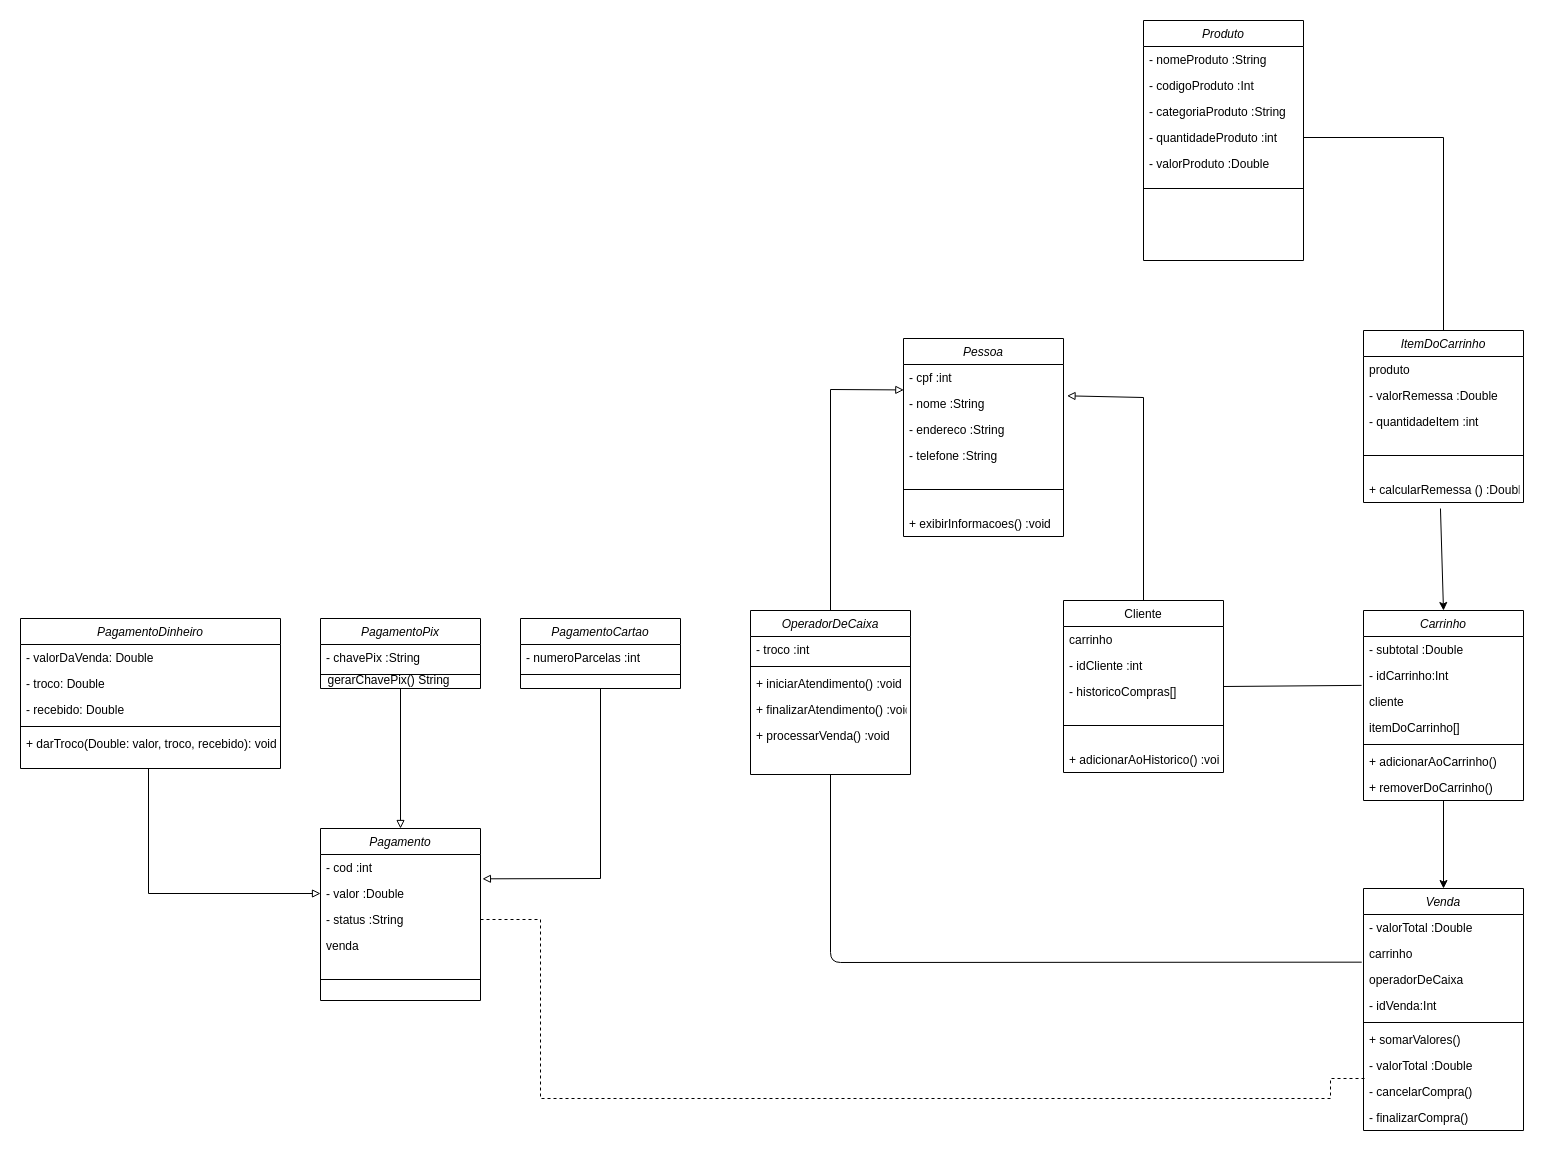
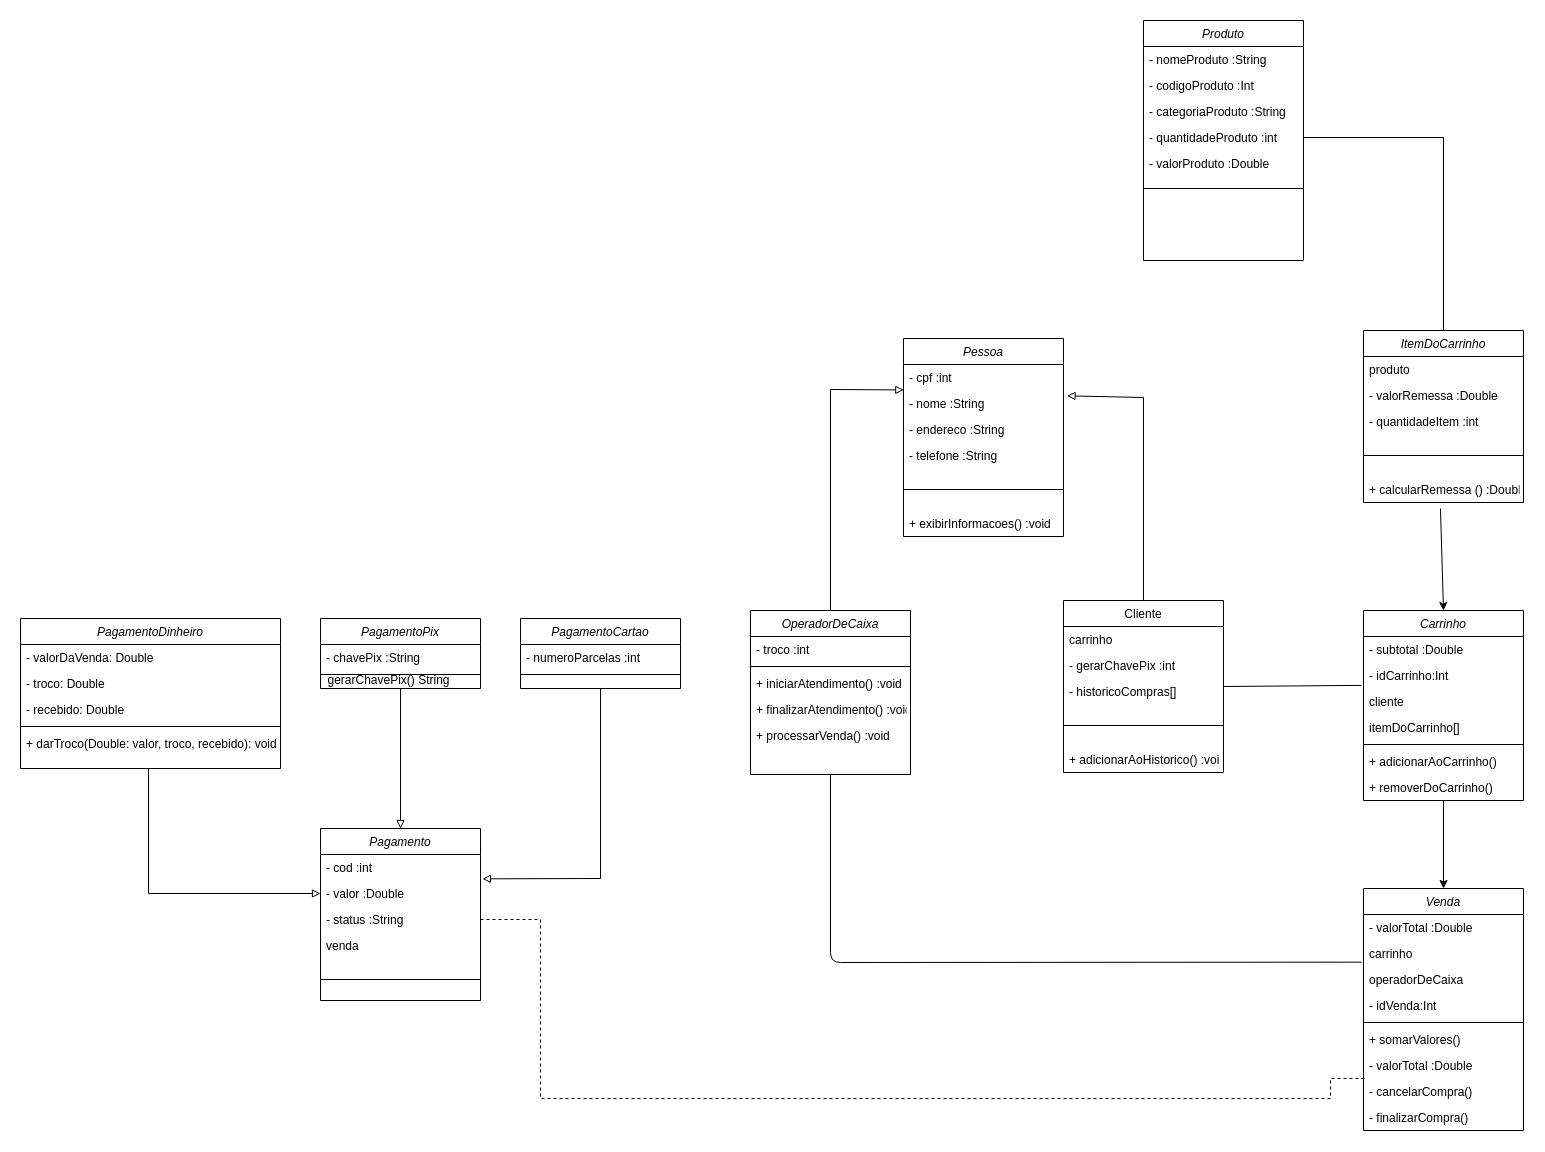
node "- idCliente :int": label "- idCliente :int" -> "- gerarChavePix :int"
